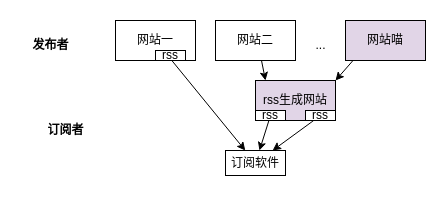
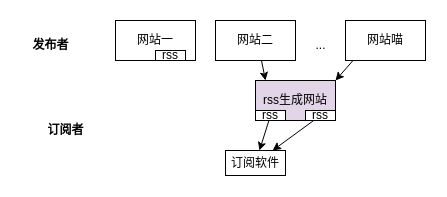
node "网站喵": fillcolor #e1d5e7 -> #ffffff
edge "网站一" -> "订阅软件": removed
